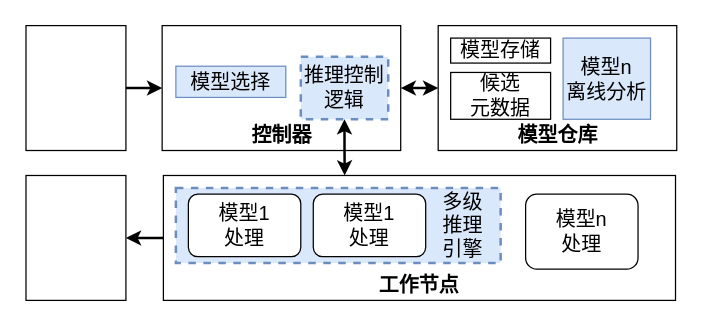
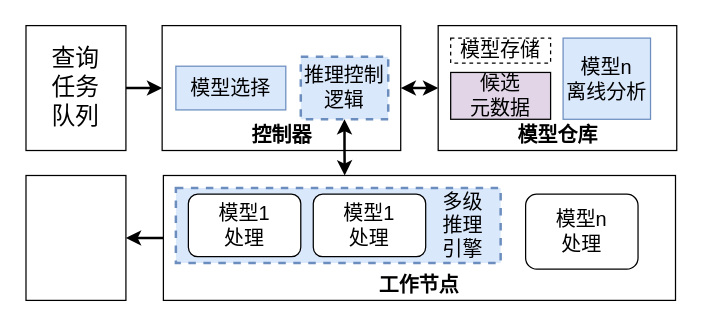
node "模型存储": style solid -> dashed
node "模型选择": size 110x31 -> 110x44
node "查询任务队列": added
node "候选 元数据": fillcolor #ffffff -> #e1d5e7
